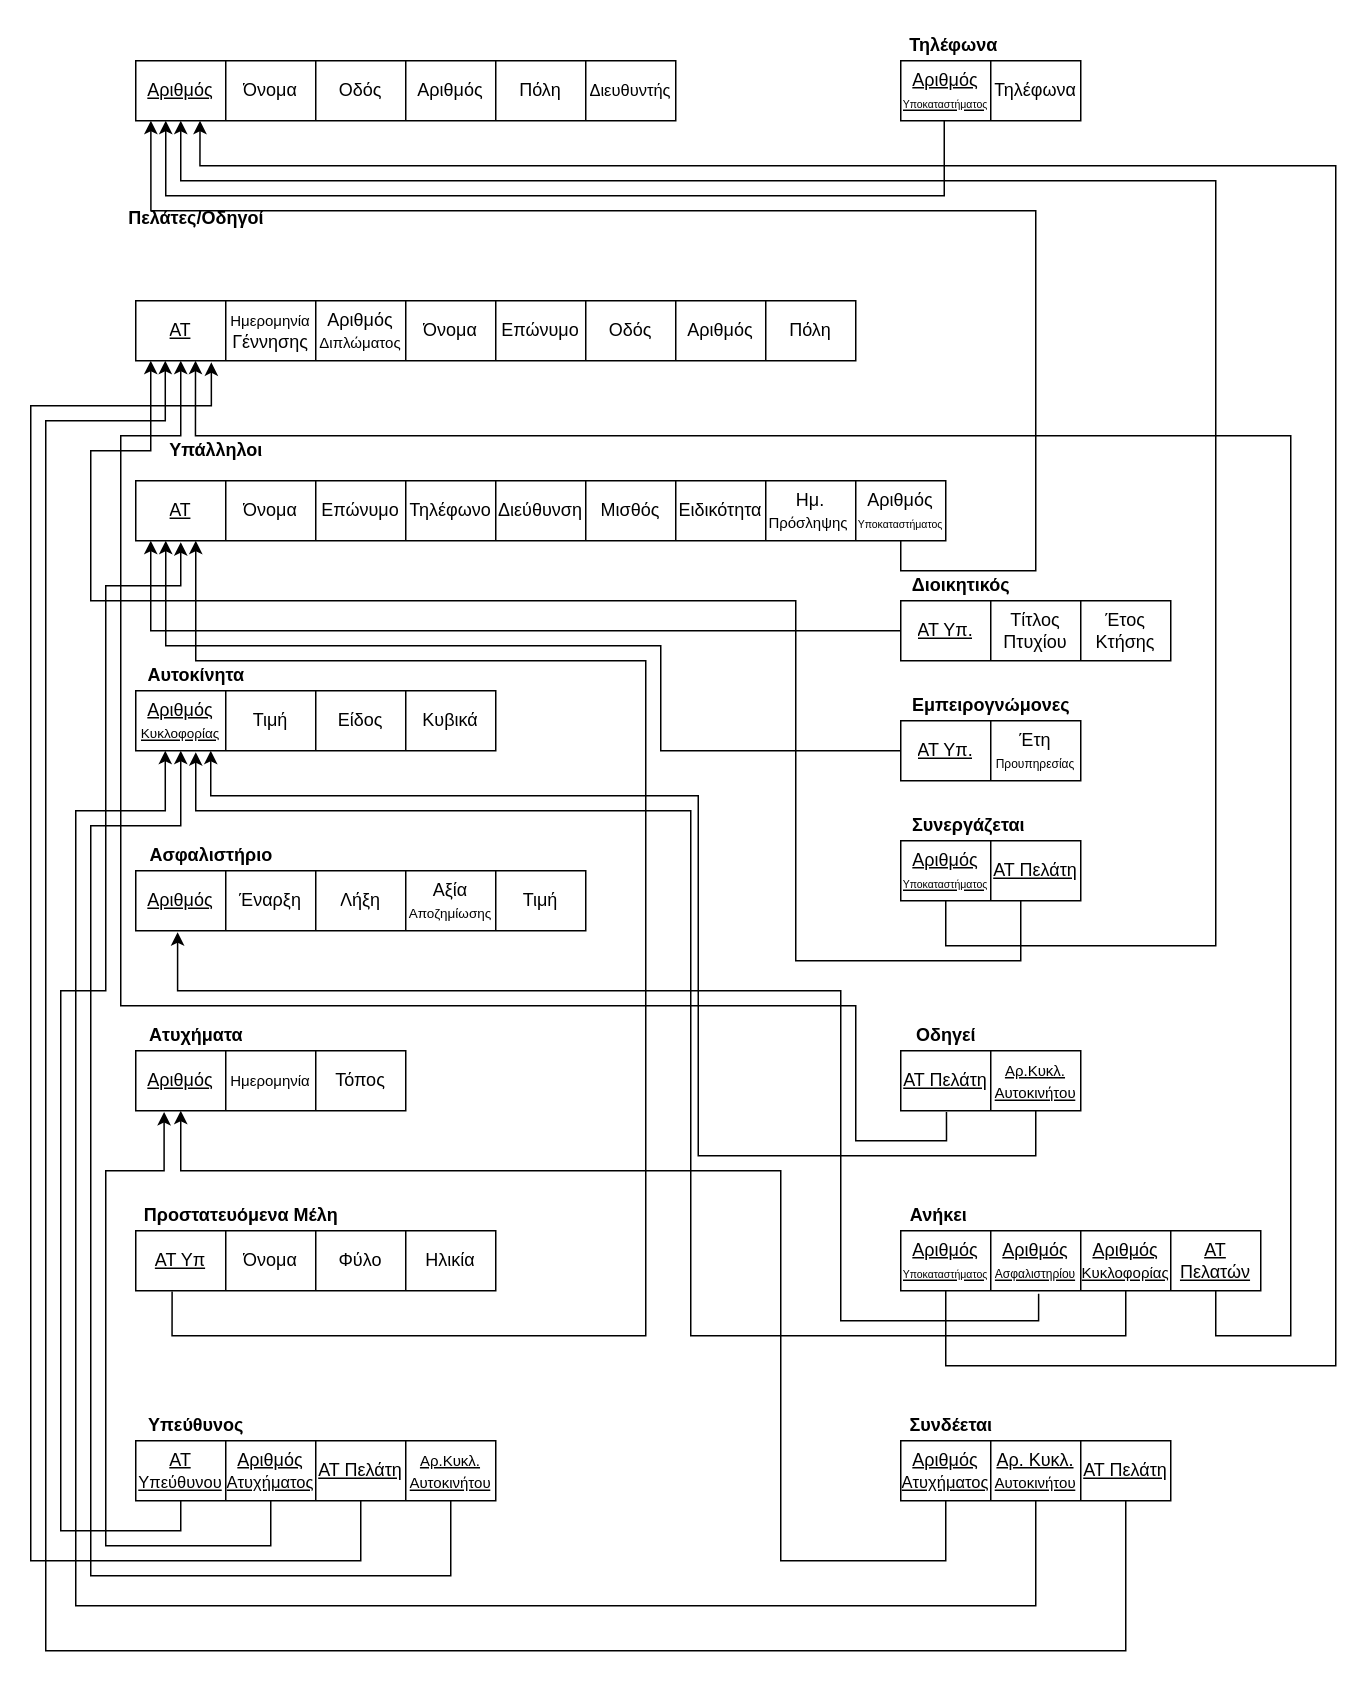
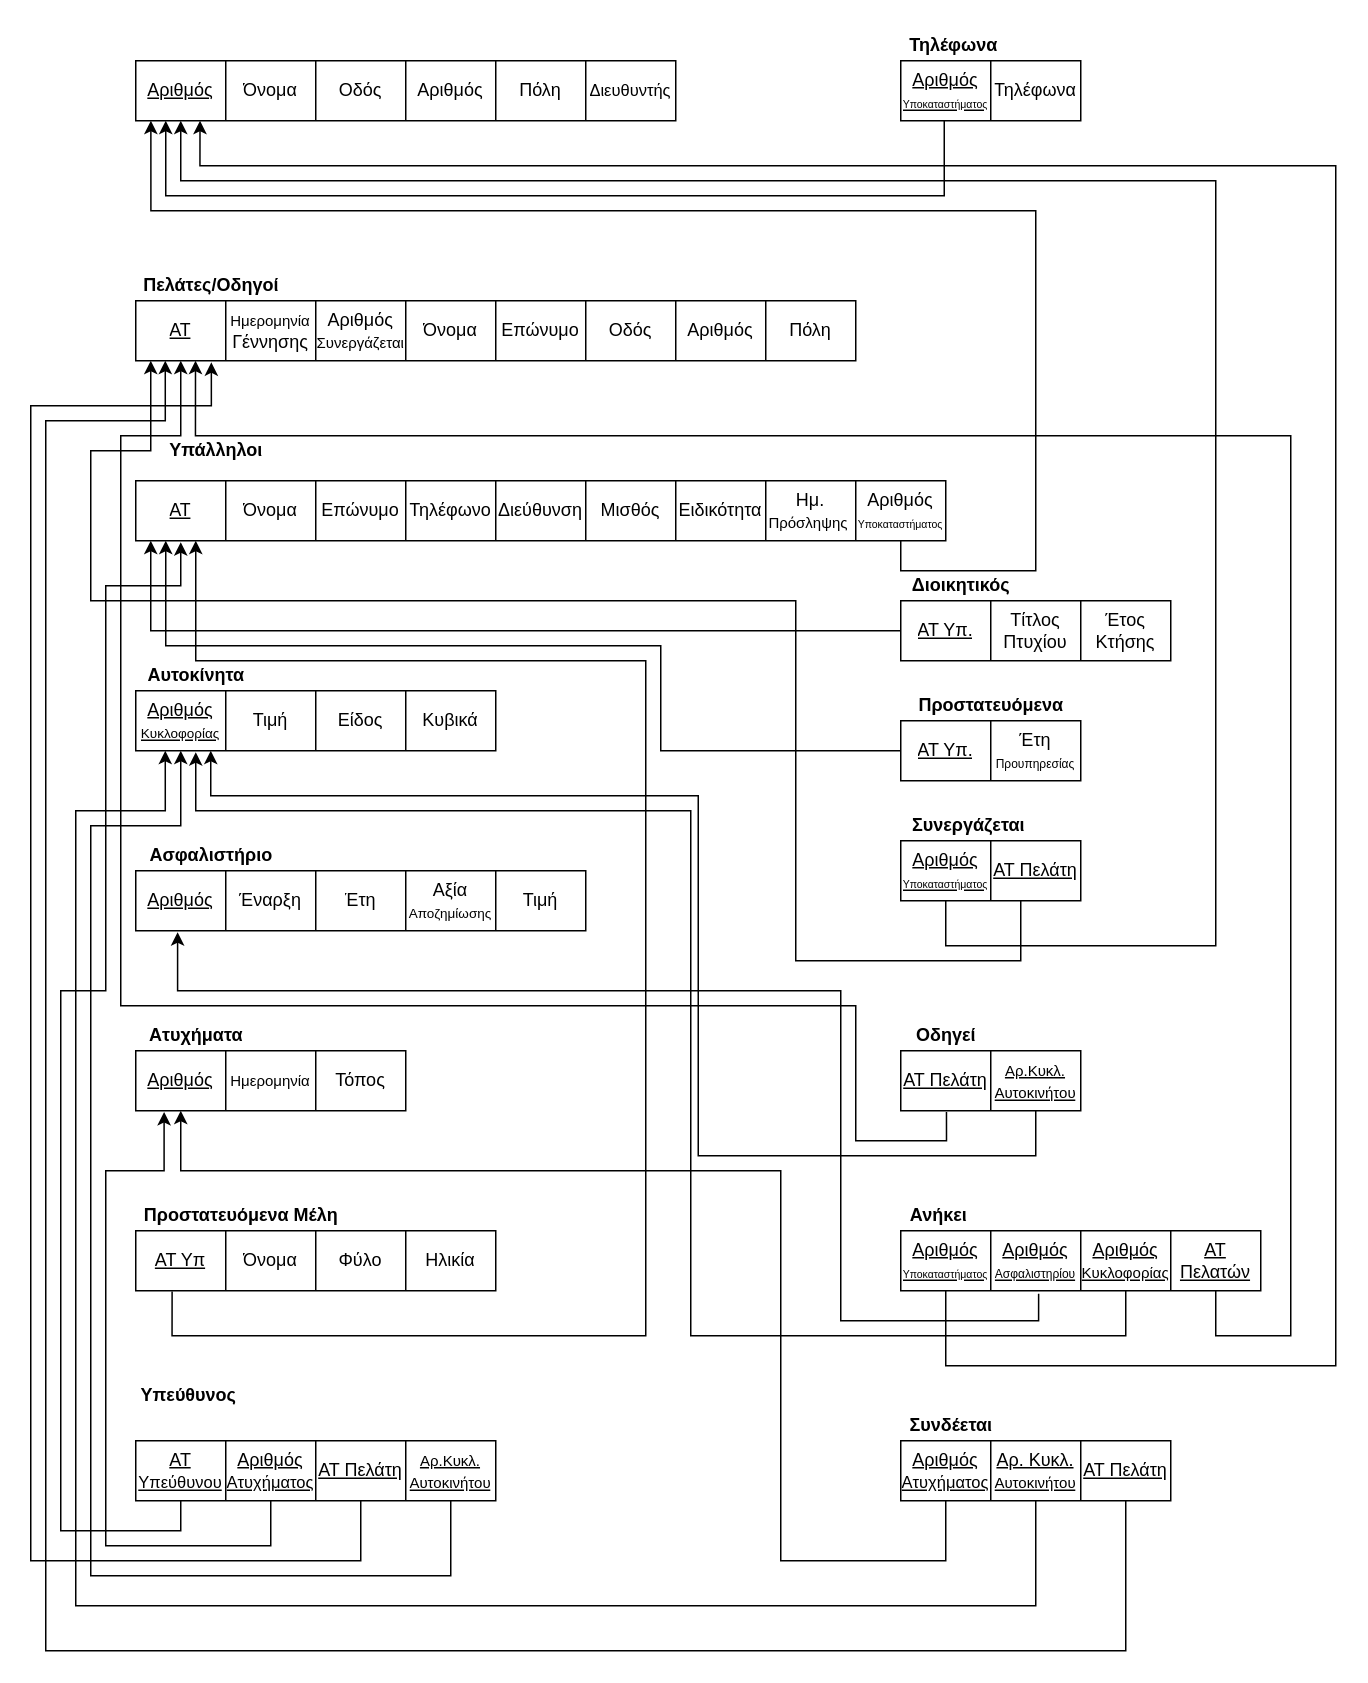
node "Πελάτες/Οδηγοί": moved (196, 218) -> (211, 286)
node "Αριθμός Διπλώματος": label "Αριθμός Διπλώματος" -> "Αριθμός Συνεργάζεται"
node "Εμπειρογνώμονες": label "Εμπειρογνώμονες" -> "Προστατευόμενα"
node "Λήξη": label "Λήξη" -> "Έτη"
node "Υπεύθυνος": moved (196, 1426) -> (188, 1396)
